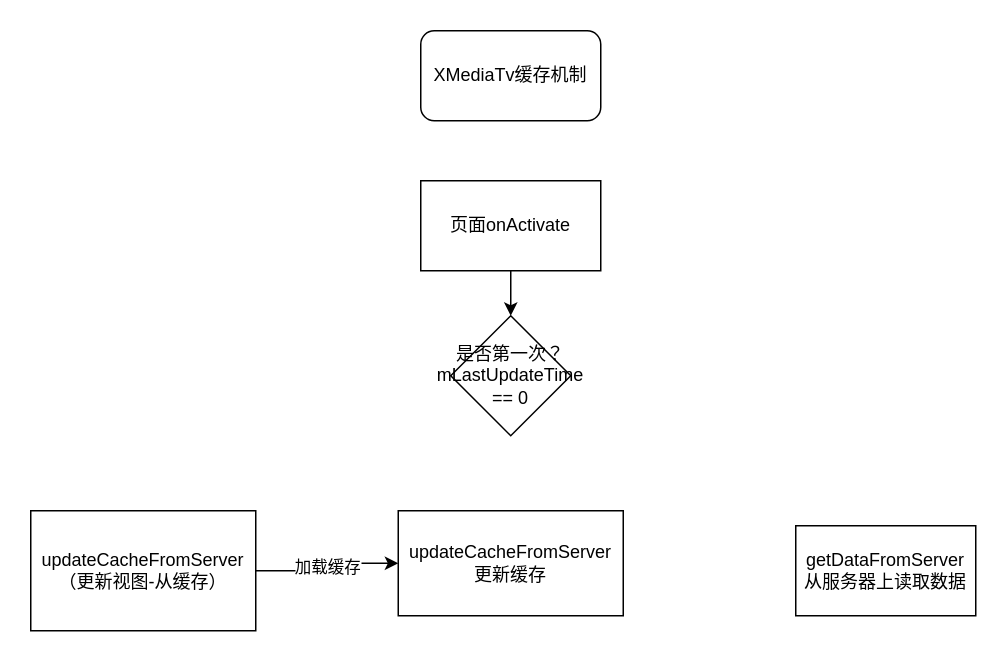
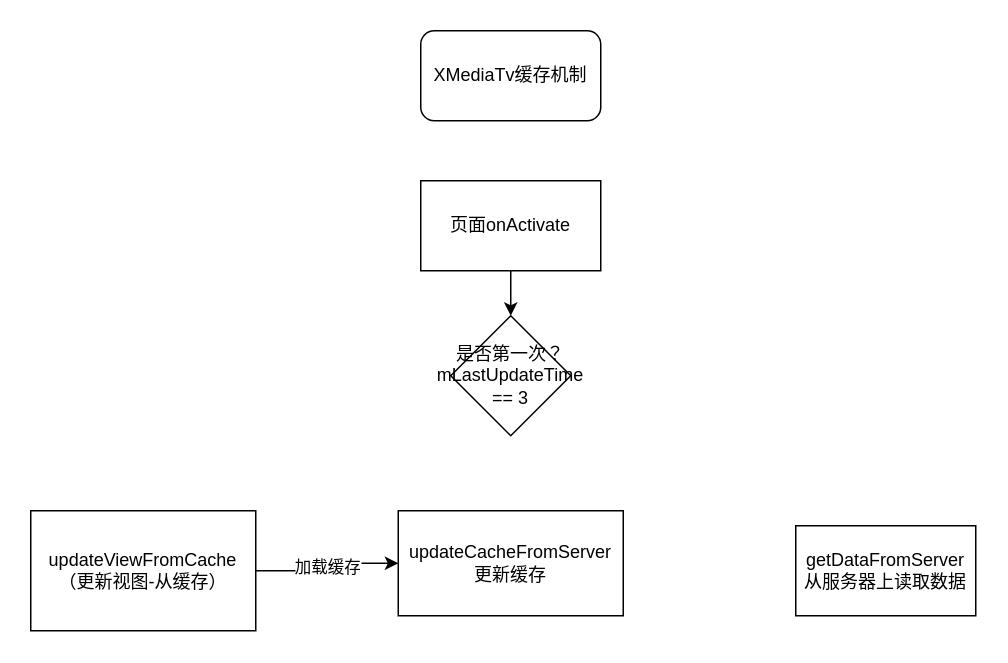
node "是否第一次？ mLastUpdateTime == 0": label "是否第一次？ mLastUpdateTime == 0" -> "是否第一次？ mLastUpdateTime == 3"
node "updateCacheFromServer （更新视图-从缓存）": label "updateCacheFromServer （更新视图-从缓存）" -> "updateViewFromCache （更新视图-从缓存）"
